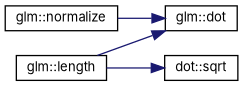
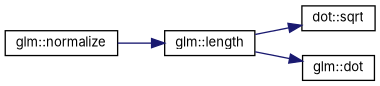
edge "glm::normalize" -> "glm::dot": now "glm::normalize" -> "glm::length"
